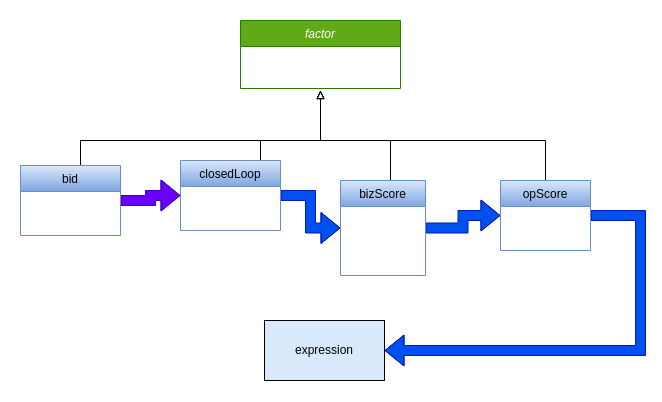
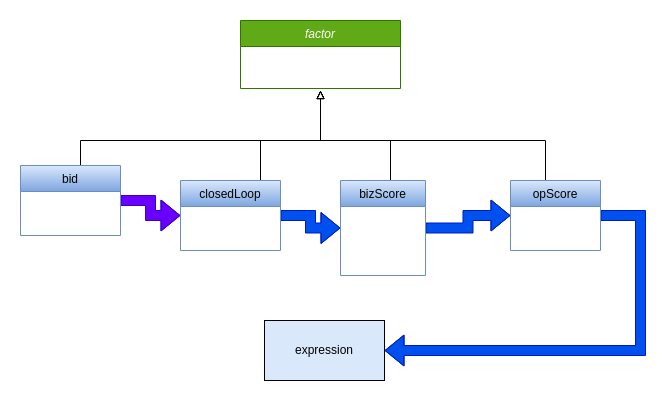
node "closedLoop": moved (231, 196) -> (231, 216)
node "opScore": moved (546, 216) -> (556, 216)
